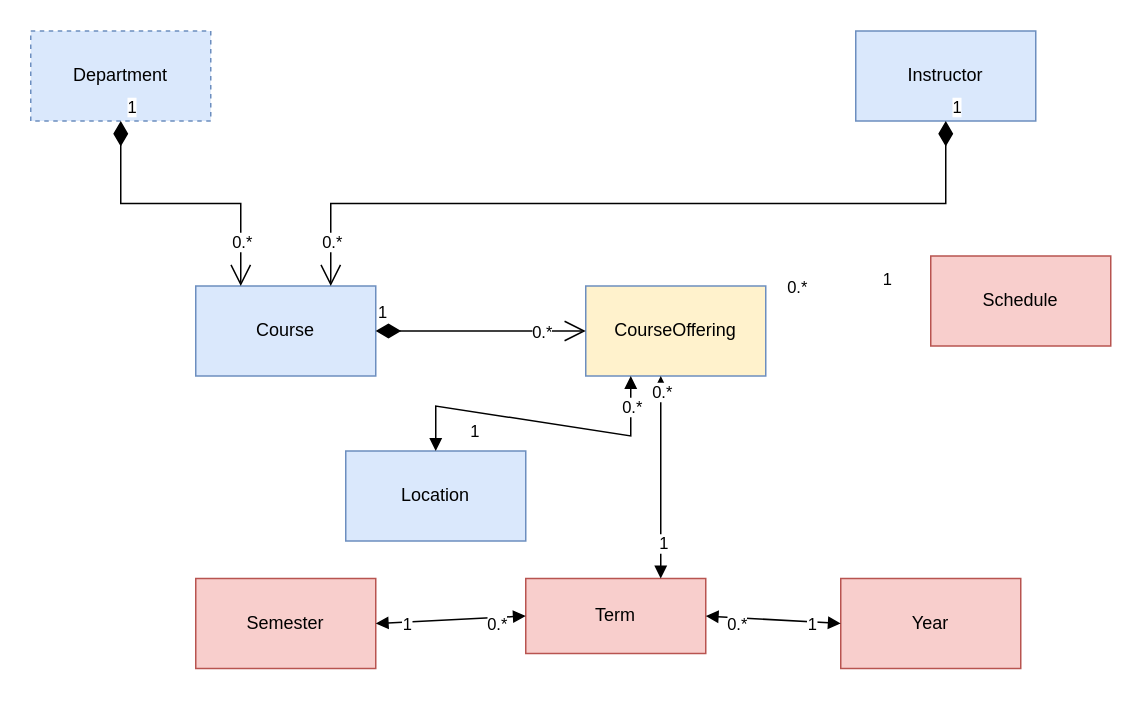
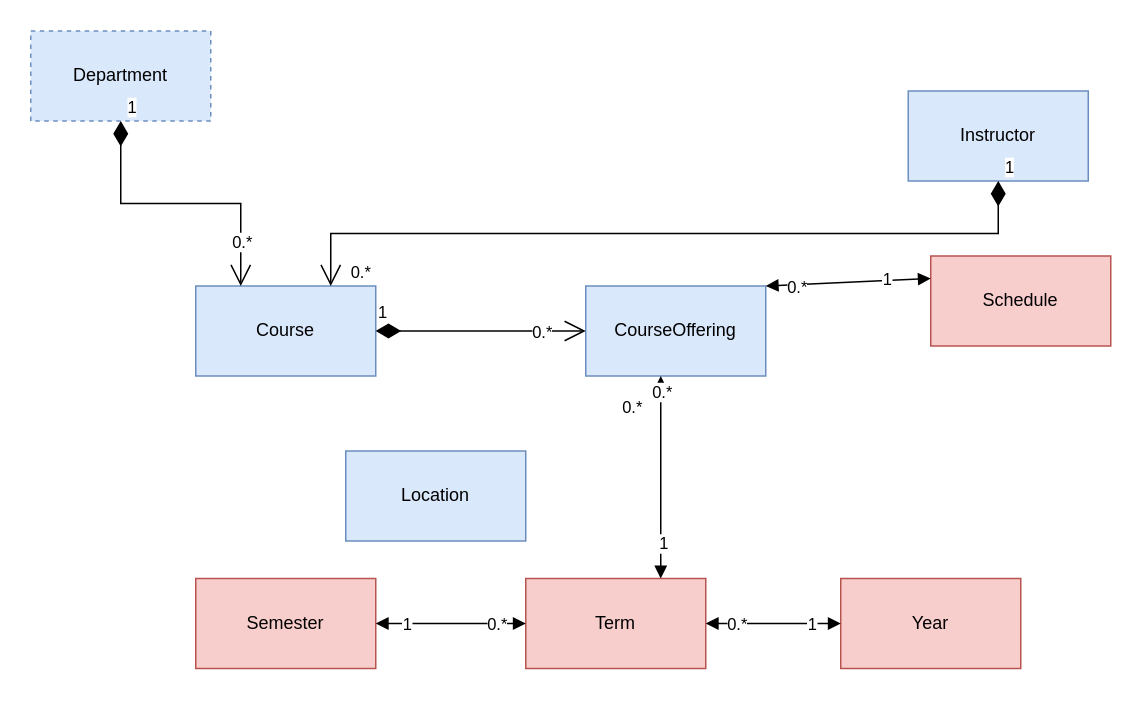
node "Instructor": moved (946, 76) -> (998, 136)
edge "Schedule" -- "CourseOffering": added
node "CourseOffering": fillcolor #fff2cc -> #dae8fc
edge "CourseOffering" -- "Location": removed, label "1"
node "Term": size 180x75 -> 180x90
